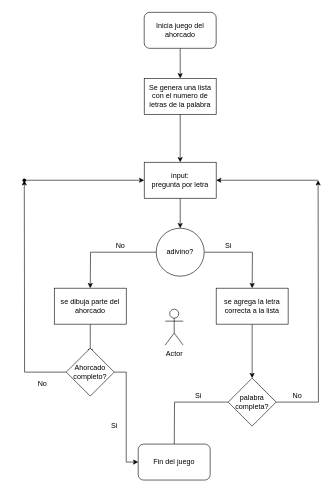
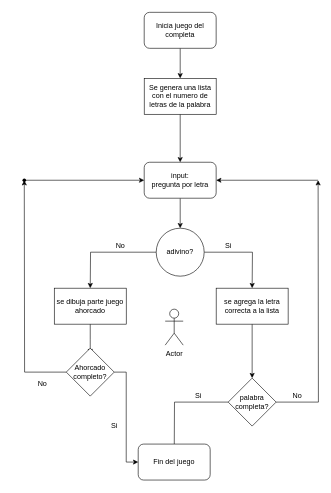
node "Inicia juego del ahorcado": label "Inicia juego del ahorcado" -> "Inicia juego del completa"
node "input: pregunta por letra": shape rectangle -> rounded rectangle
node "se dibuja parte del ahorcado": label "se dibuja parte del ahorcado" -> "se dibuja parte juego ahorcado"
